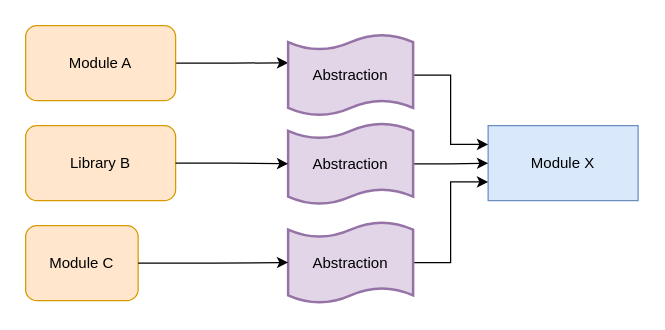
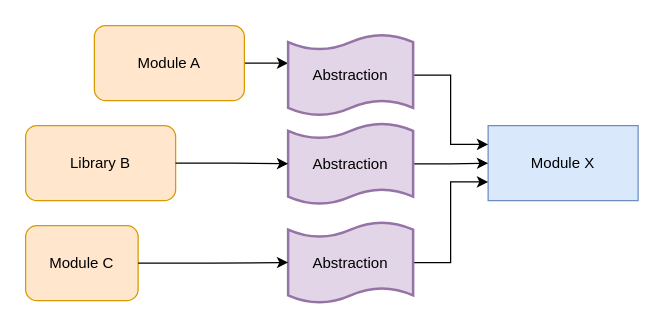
node "Module A": moved (101, 63) -> (169, 63)
